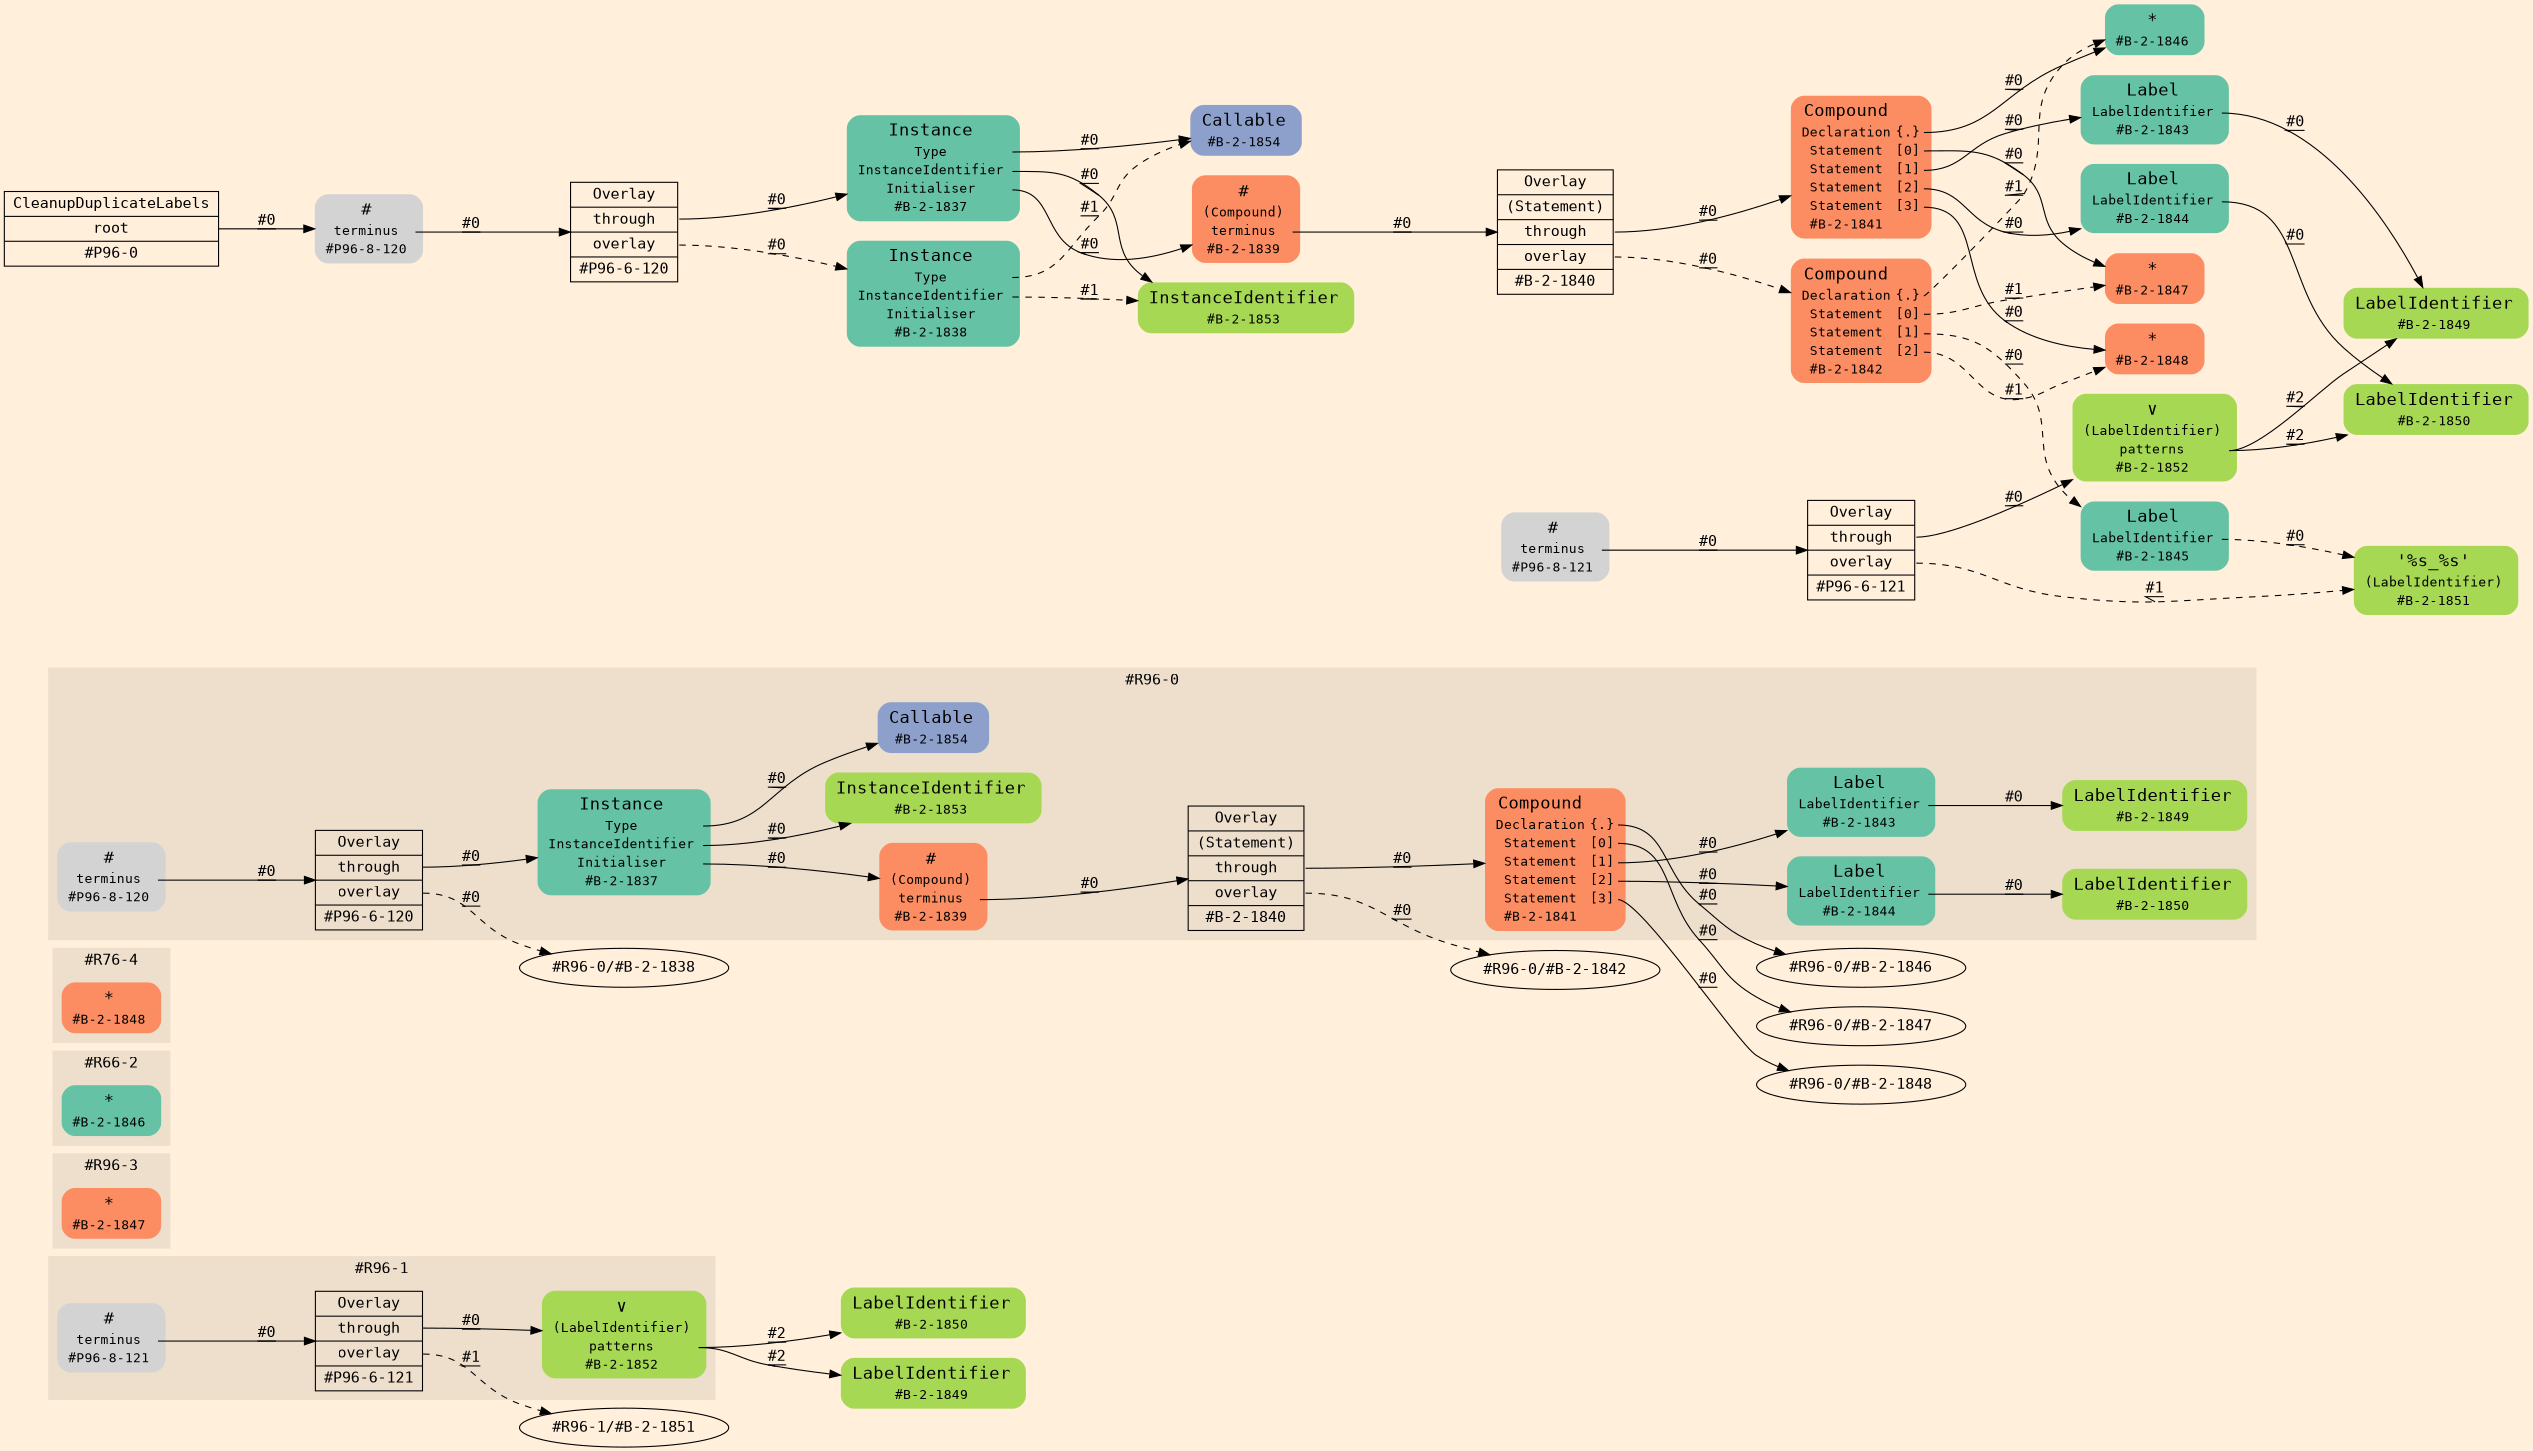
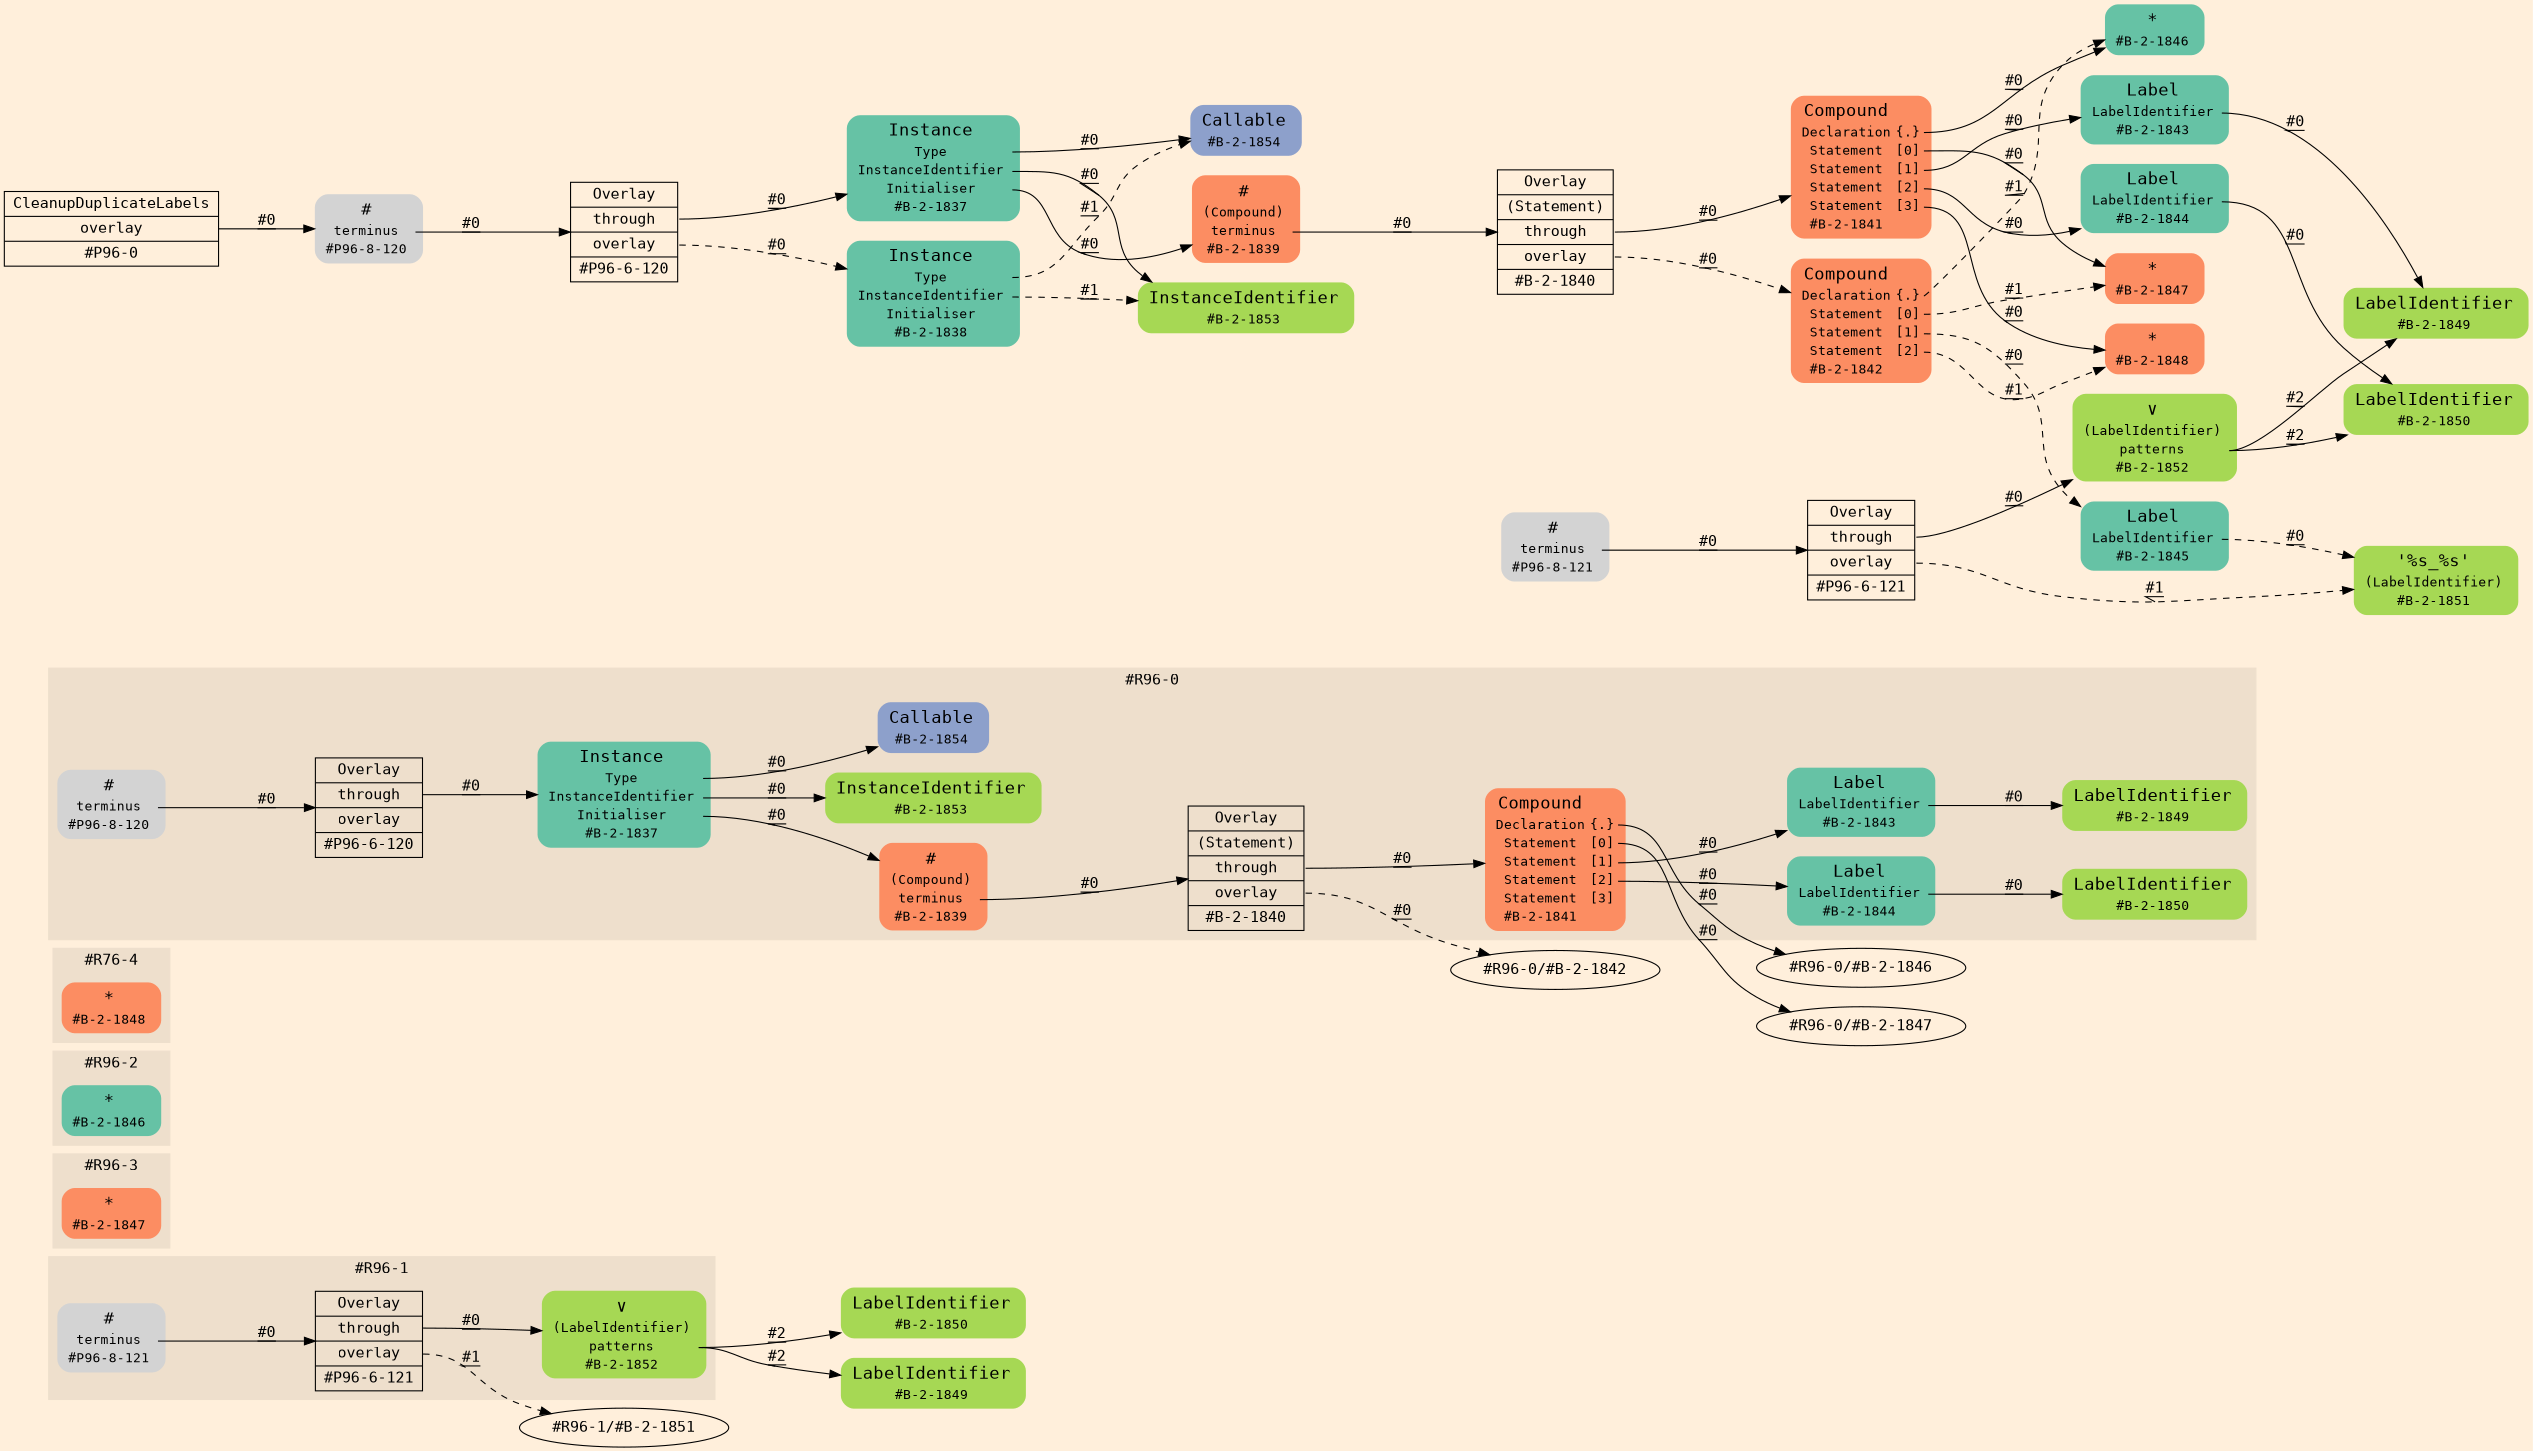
node "CleanupDuplicateLabels": text "root" -> "overlay"
node "#R96-0/#B-2-1838": removed
cluster "#R66-2": label "#R66-2" -> "#R96-2"
node "#R96-0/#B-2-1848": removed
